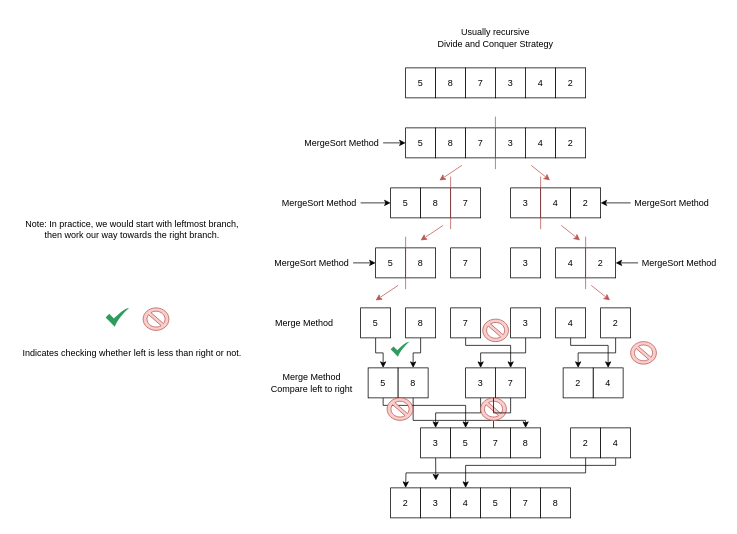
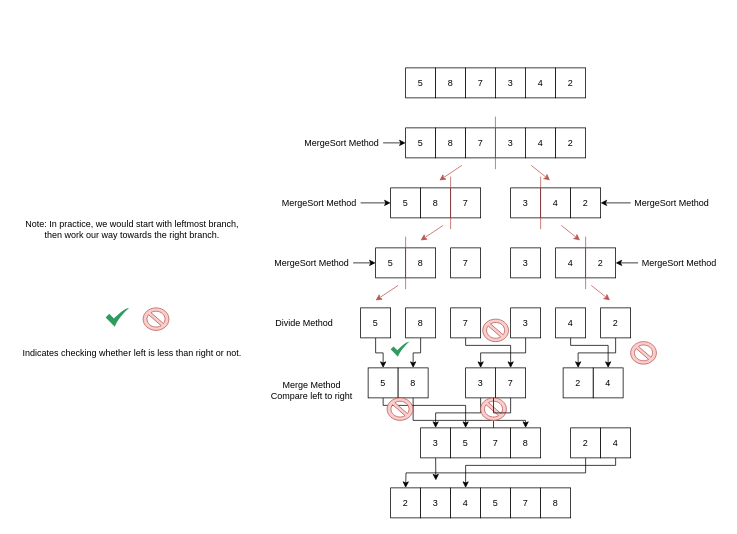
node "Usually recursive Divide and Conquer Strategy": removed
node "Merge Method": label "Merge Method" -> "Divide Method"
node "Merge Method Compare left to right": moved (312, 383) -> (312, 390)
